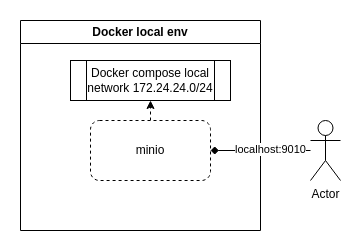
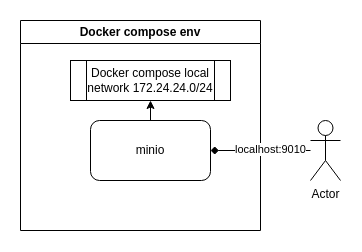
node "Docker local env": label "Docker local env" -> "Docker compose env"
edge "minio" -> "Docker compose local network 172.24.24.0/24": style dashed -> solid
node "minio": style dashed -> solid
